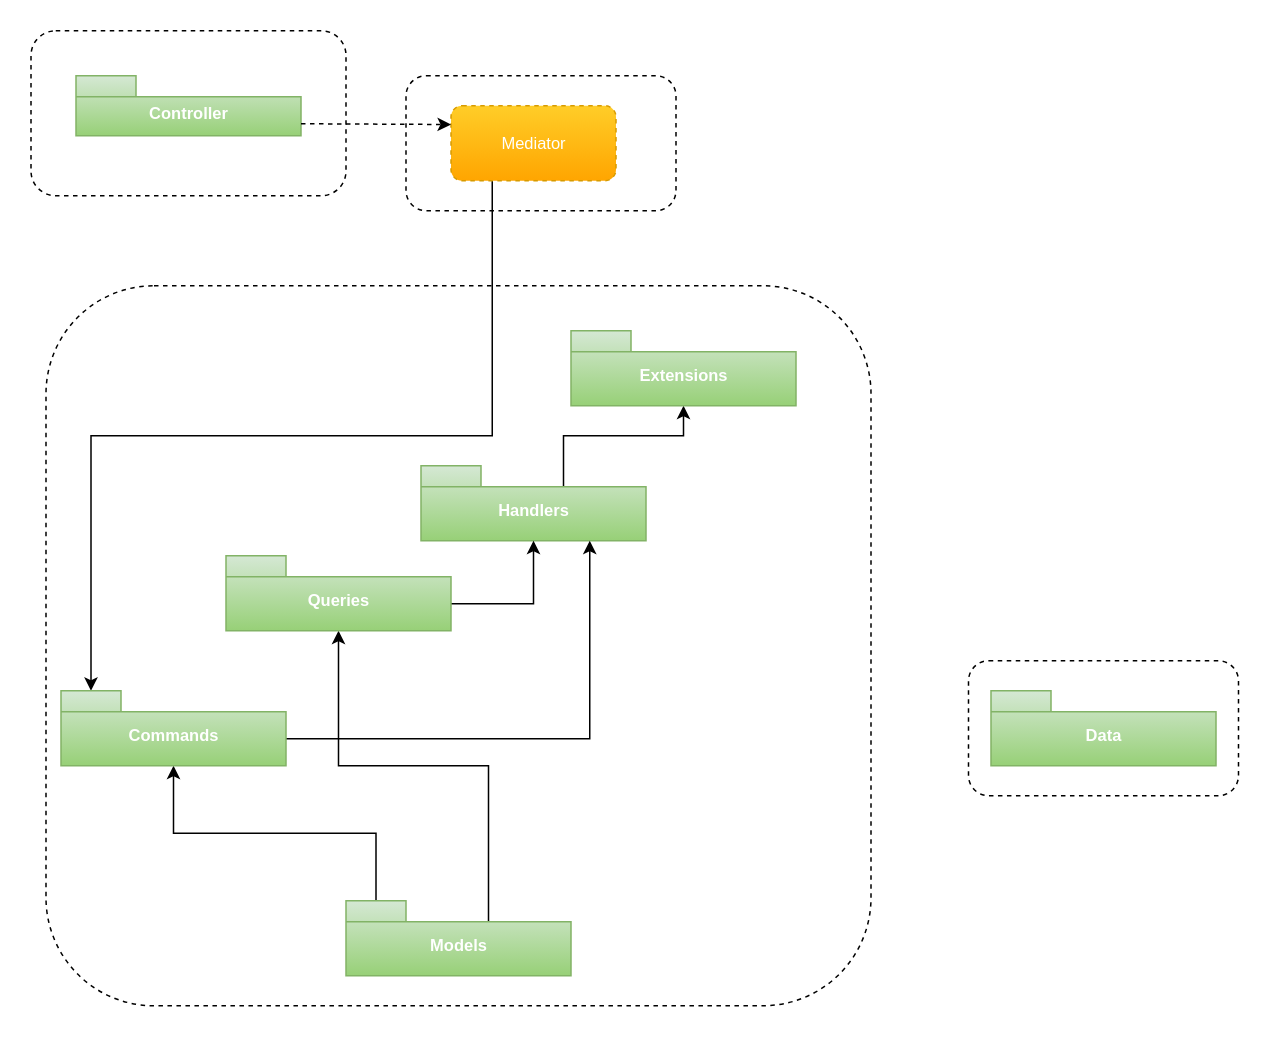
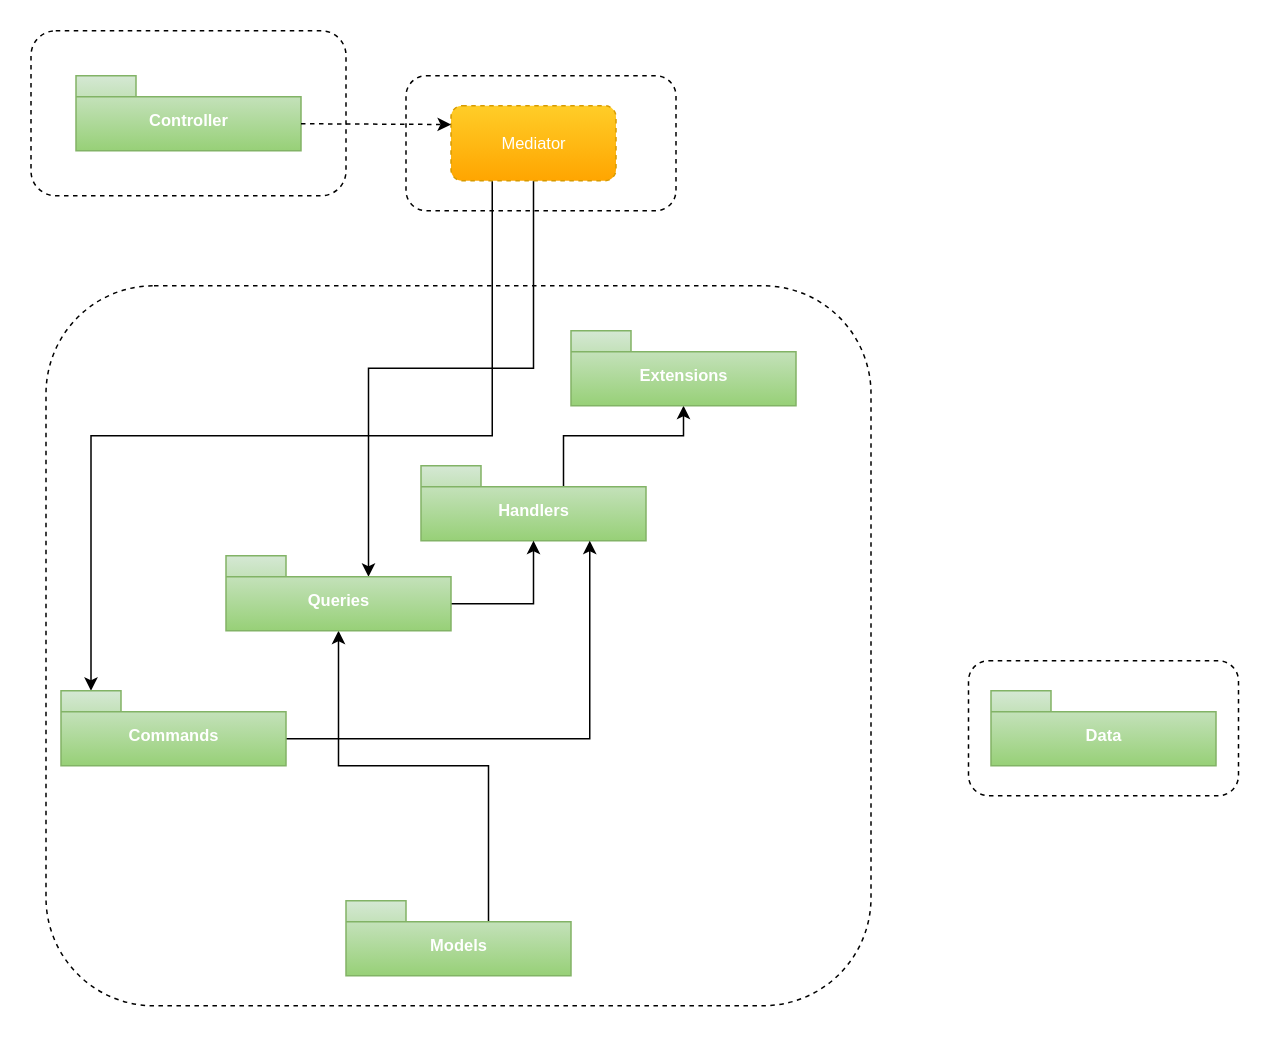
node "Controller": size 225x60 -> 225x75
edge "Mediator" -> "Queries": added
edge "Models" -> "Commands": removed
